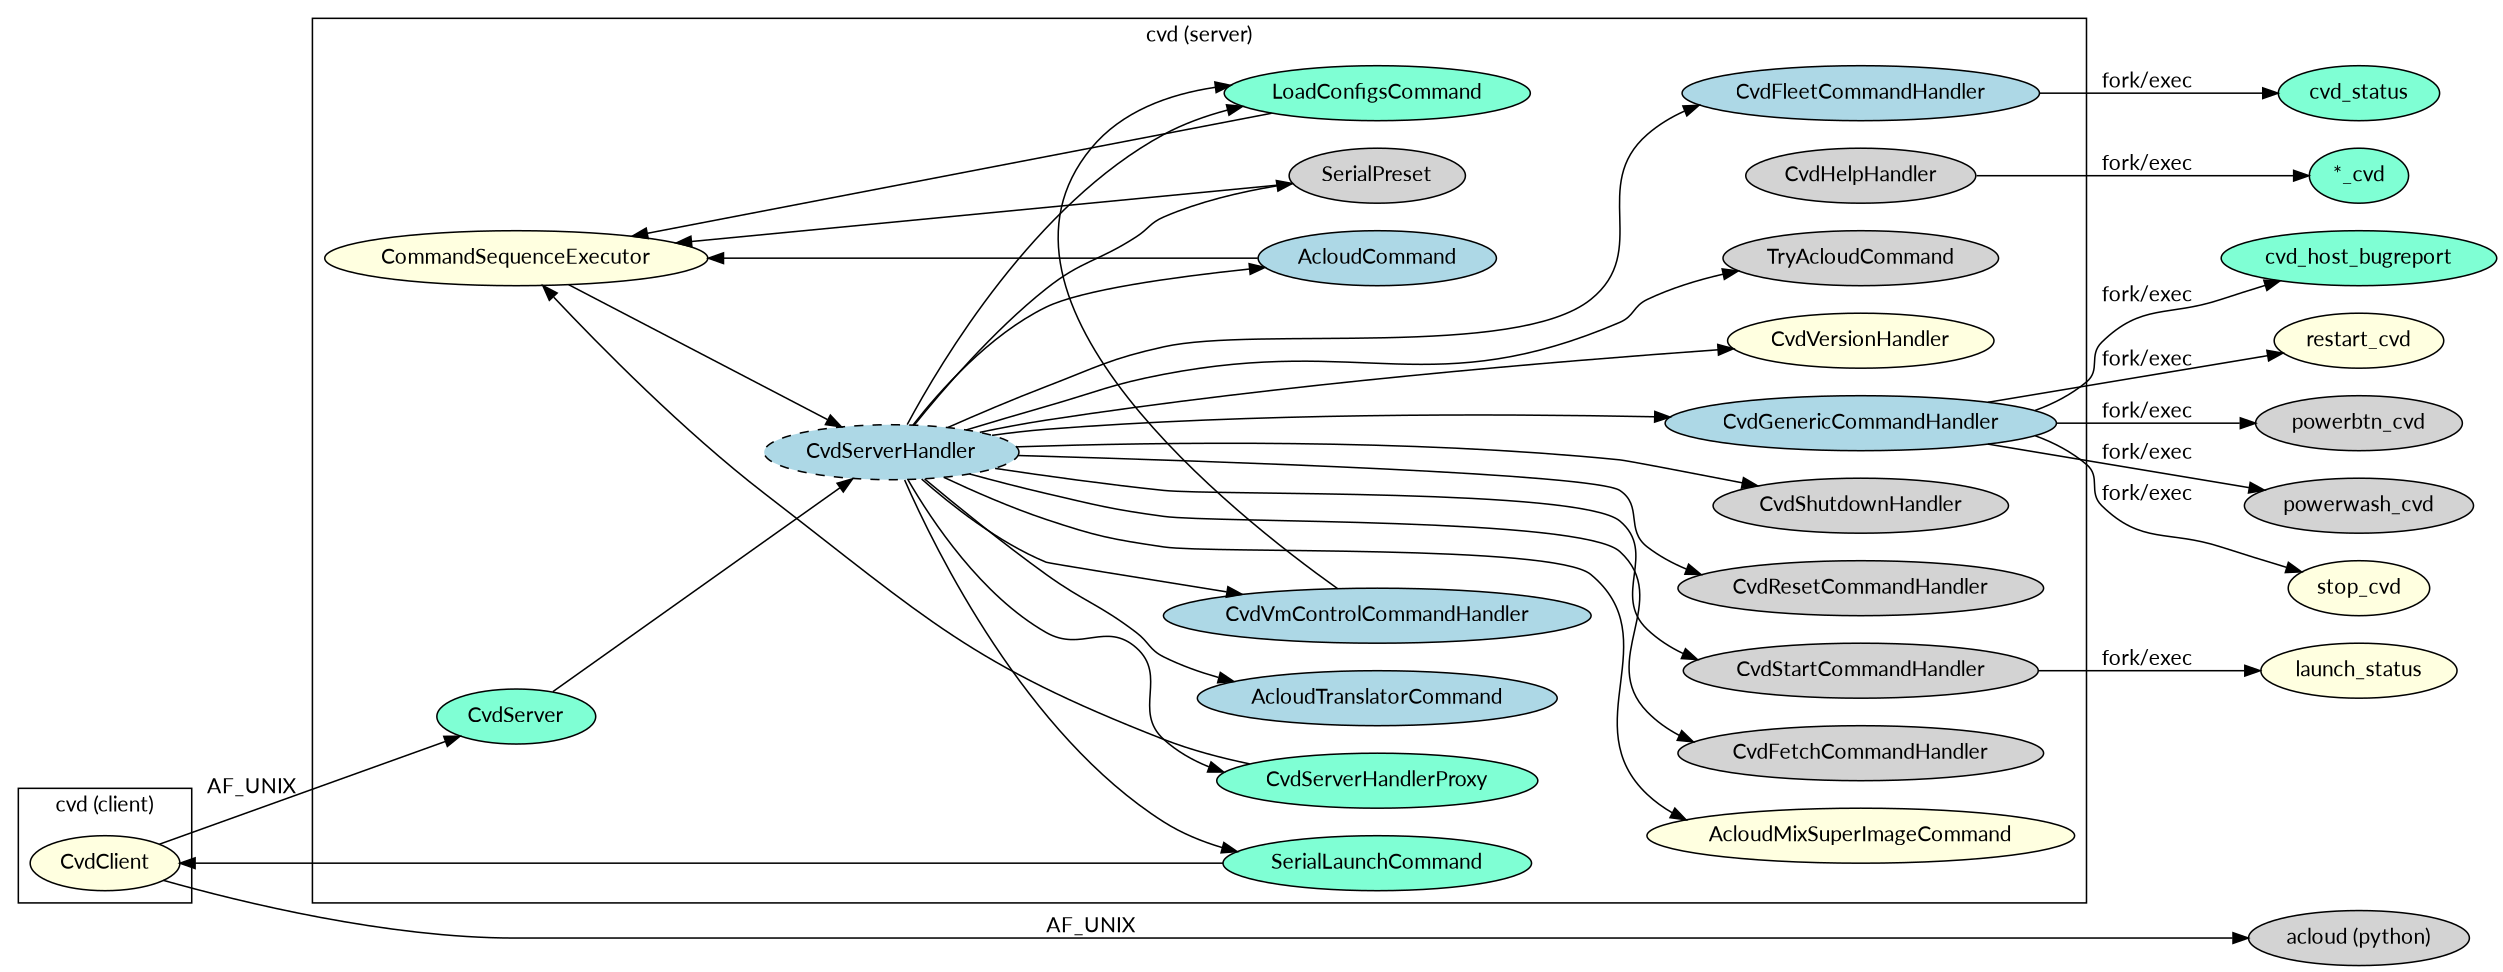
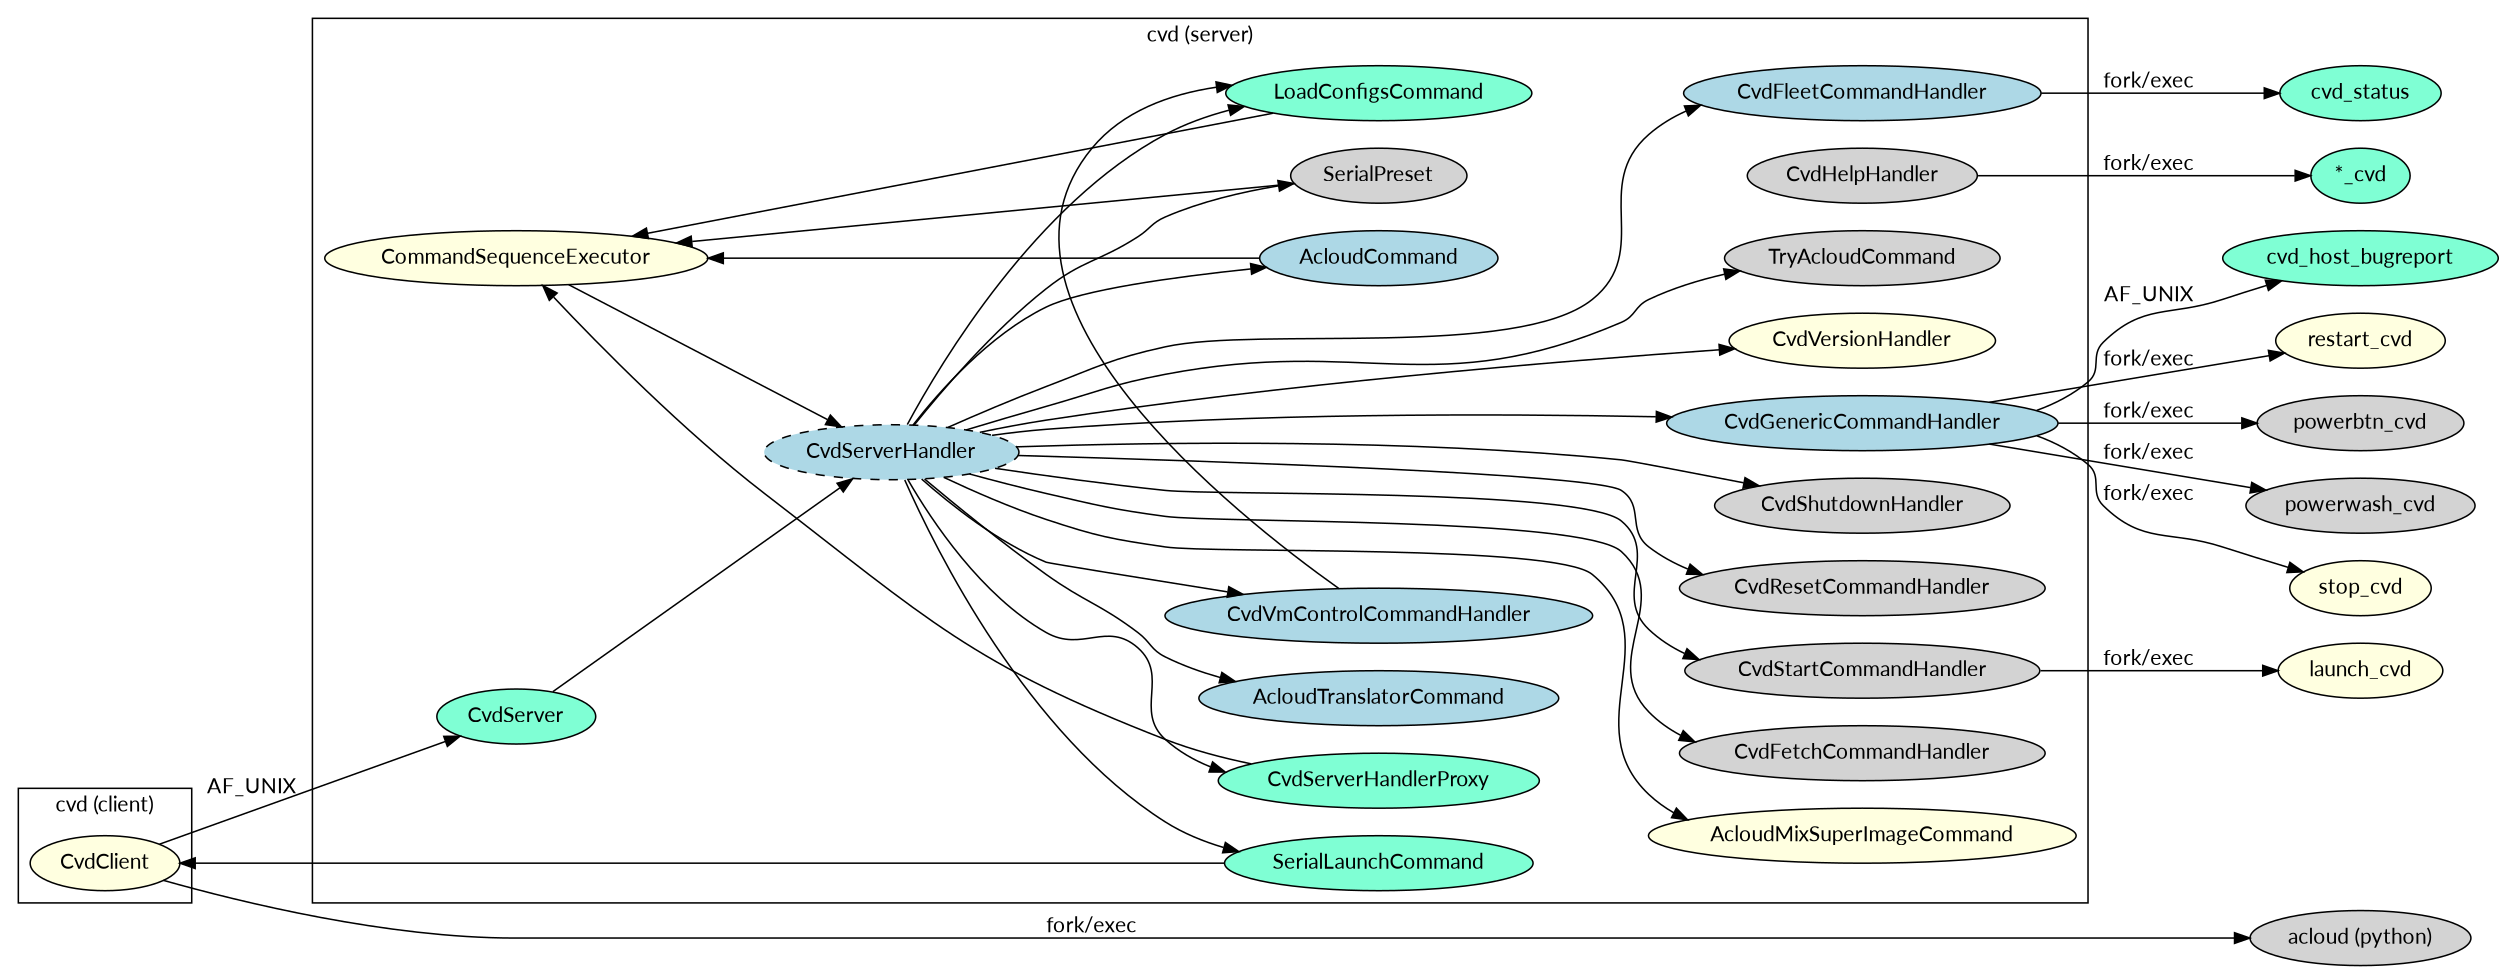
edge "CvdGenericCommandHandler" -> "cvd_host_bugreport": label "fork/exec" -> "AF_UNIX"
node "launch_status": label "launch_status" -> "launch_cvd"
edge "CvdClient" -> "acloud (python)": label "AF_UNIX" -> "fork/exec"
